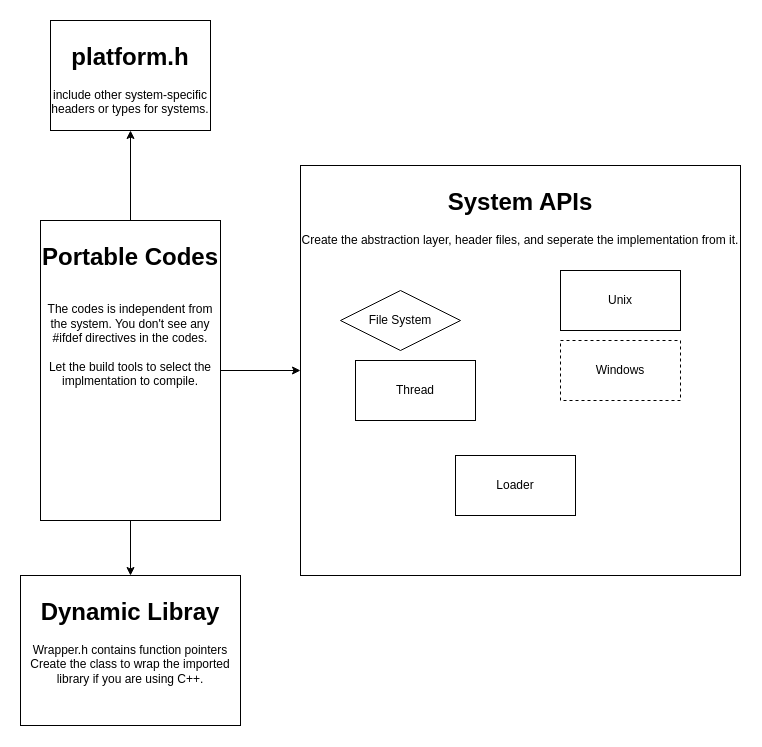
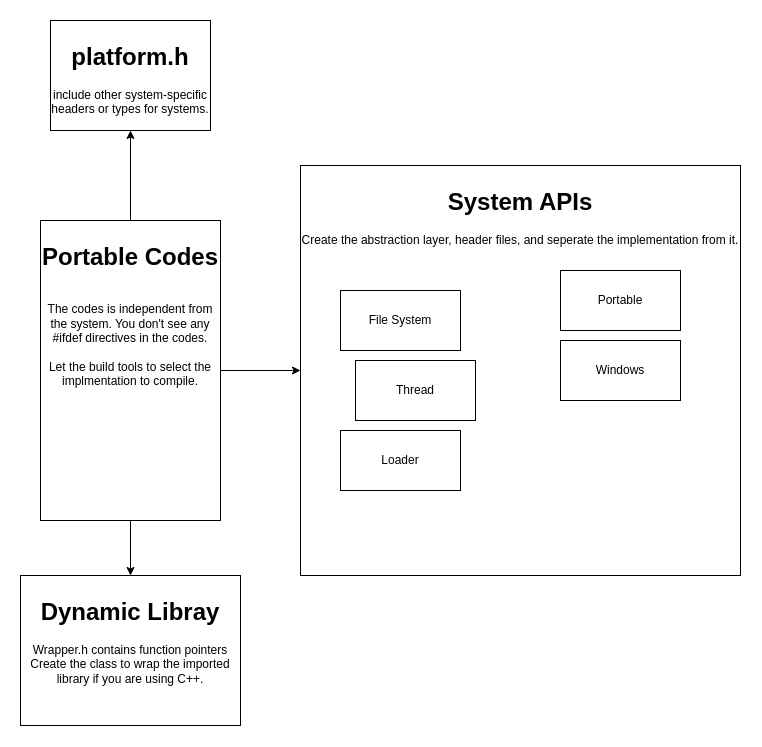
node "Unix": label "Unix" -> "Portable"
node "File System": shape diamond -> rectangle
node "Windows": style dashed -> solid
node "Loader": moved (516, 486) -> (401, 461)
